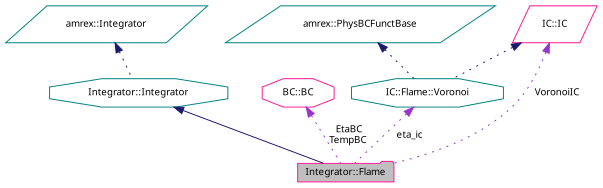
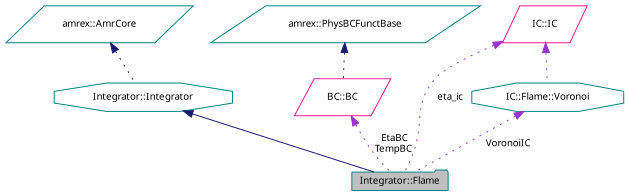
node "amrex::Integrator": label "amrex::Integrator" -> "amrex::AmrCore"
edge "IC::Flame::Voronoi" -> "IC::IC": color midnightblue -> darkorchid3
edge "IC::Flame::Voronoi" -> "amrex::PhysBCFunctBase": now "BC::BC" -> "amrex::PhysBCFunctBase"
node "BC::BC": shape octagon -> parallelogram
edge "Integrator::Flame" -> "IC::IC": label " VoronoiIC" -> " eta_ic"
edge "Integrator::Flame" -> "IC::Flame::Voronoi": label " eta_ic" -> " VoronoiIC"
node "Integrator::Flame": color deeppink -> teal
